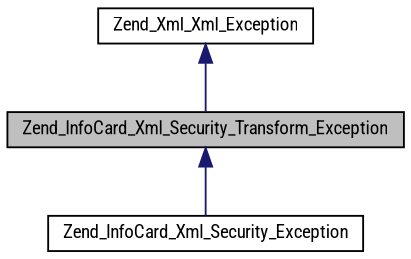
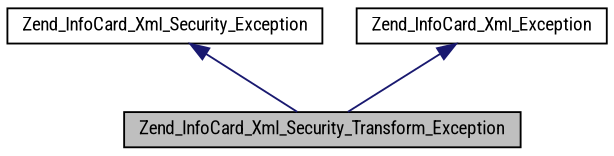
node "Zend_Xml_Xml_Exception": label "Zend_Xml_Xml_Exception" -> "Zend_InfoCard_Xml_Exception"
edge "Zend_InfoCard_Xml_Security_Exception" -> "Zend_InfoCard_Xml_Security_Transform_Exception": reversed
